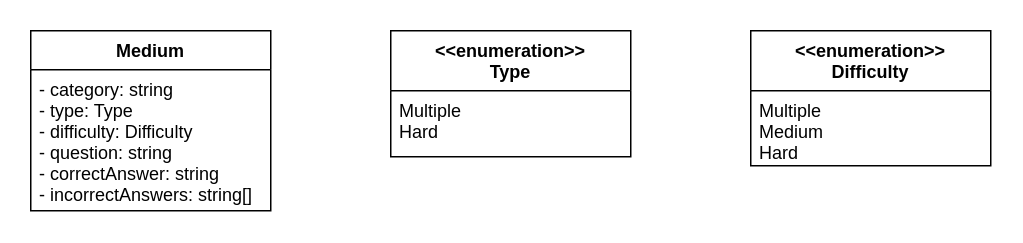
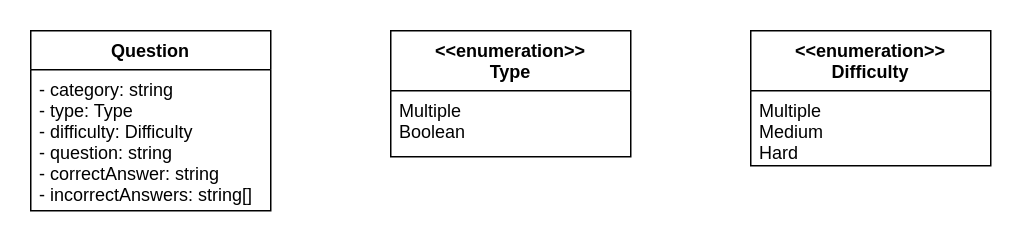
node "Medium": label "Medium" -> "Question"
node "Multiple Hard": label "Multiple Hard" -> "Multiple Boolean"
